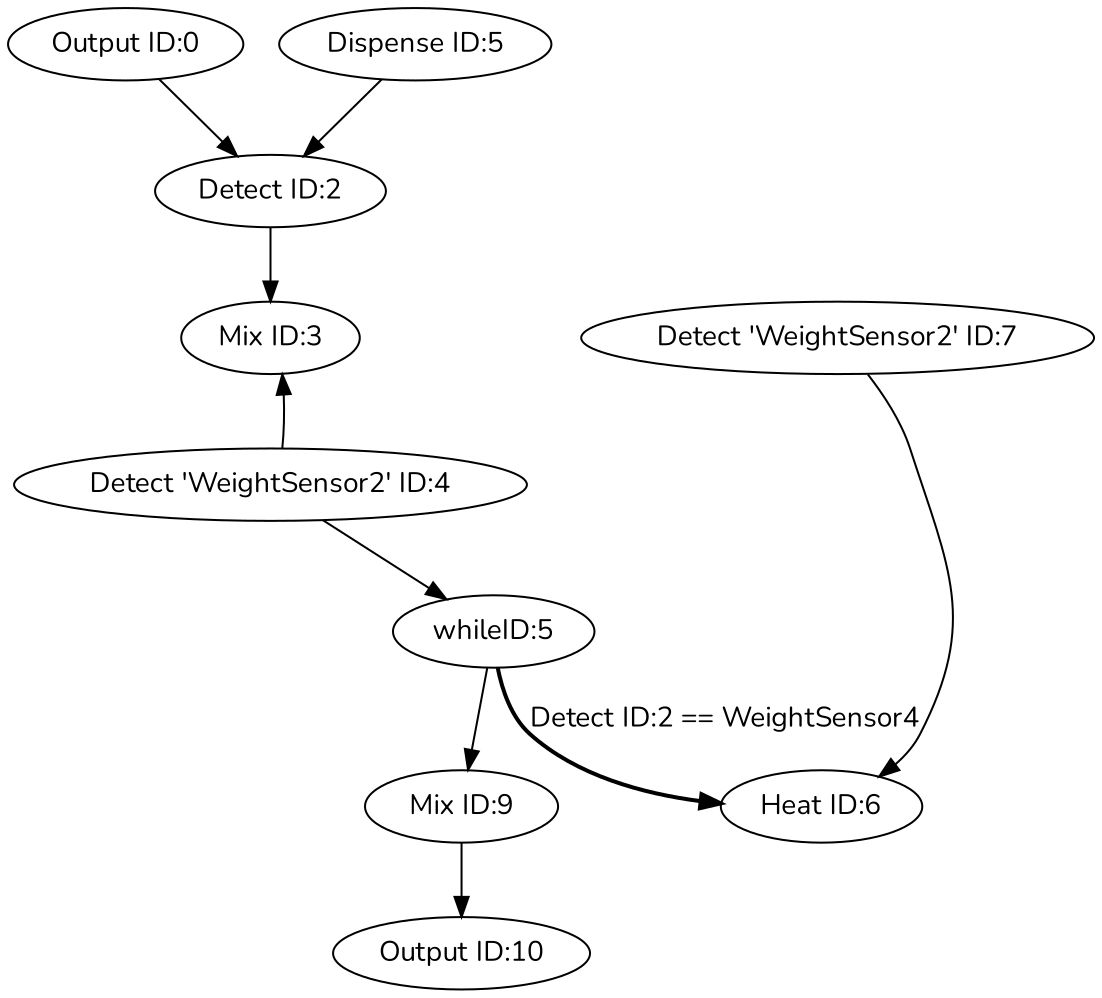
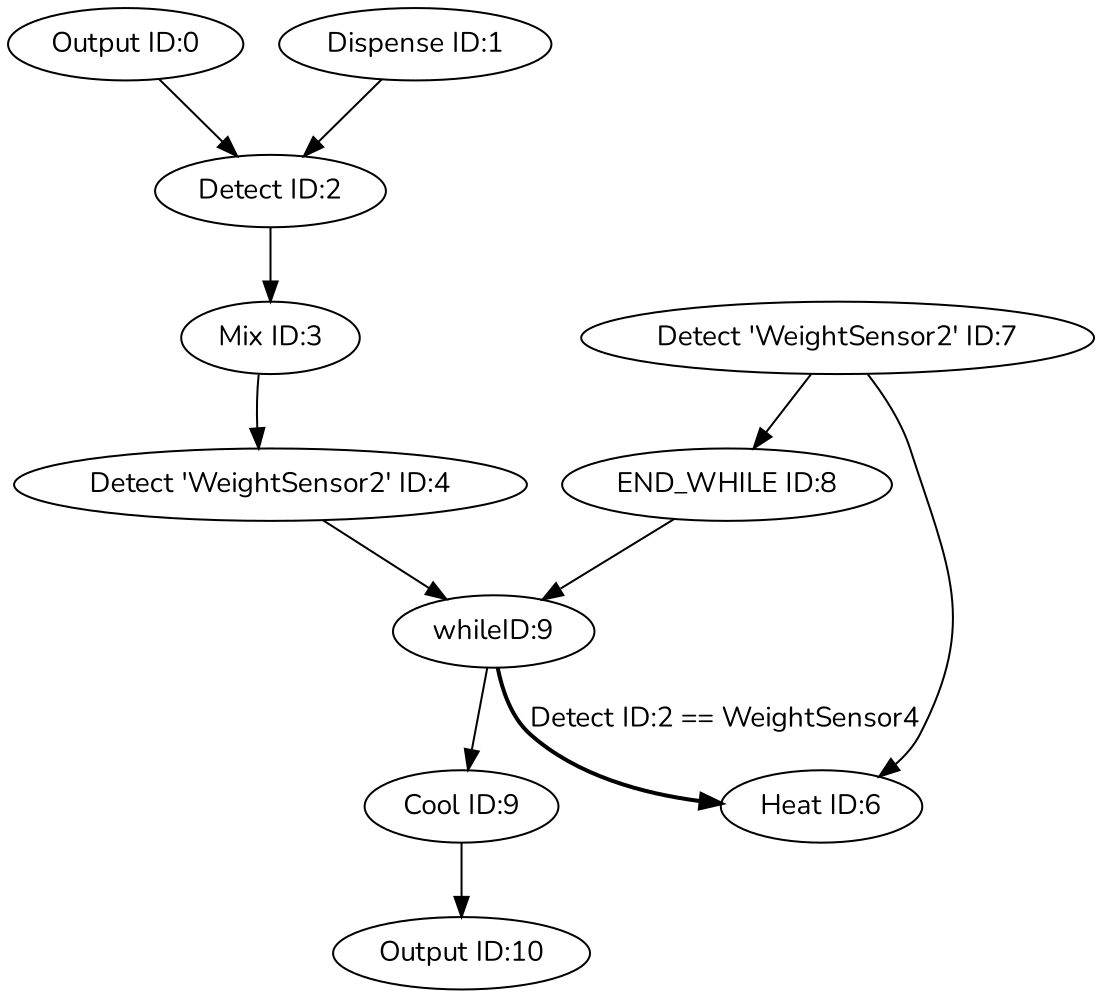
node "Dispense ID:5": label "Dispense ID:5" -> "Dispense ID:1"
edge "Detect 'WeightSensor2' ID:4" -> "Mix ID:3": reversed
node "END_WHILE ID:8": added
node "whileID:5": label "whileID:5" -> "whileID:9"
node "Mix ID:9": label "Mix ID:9" -> "Cool ID:9"
